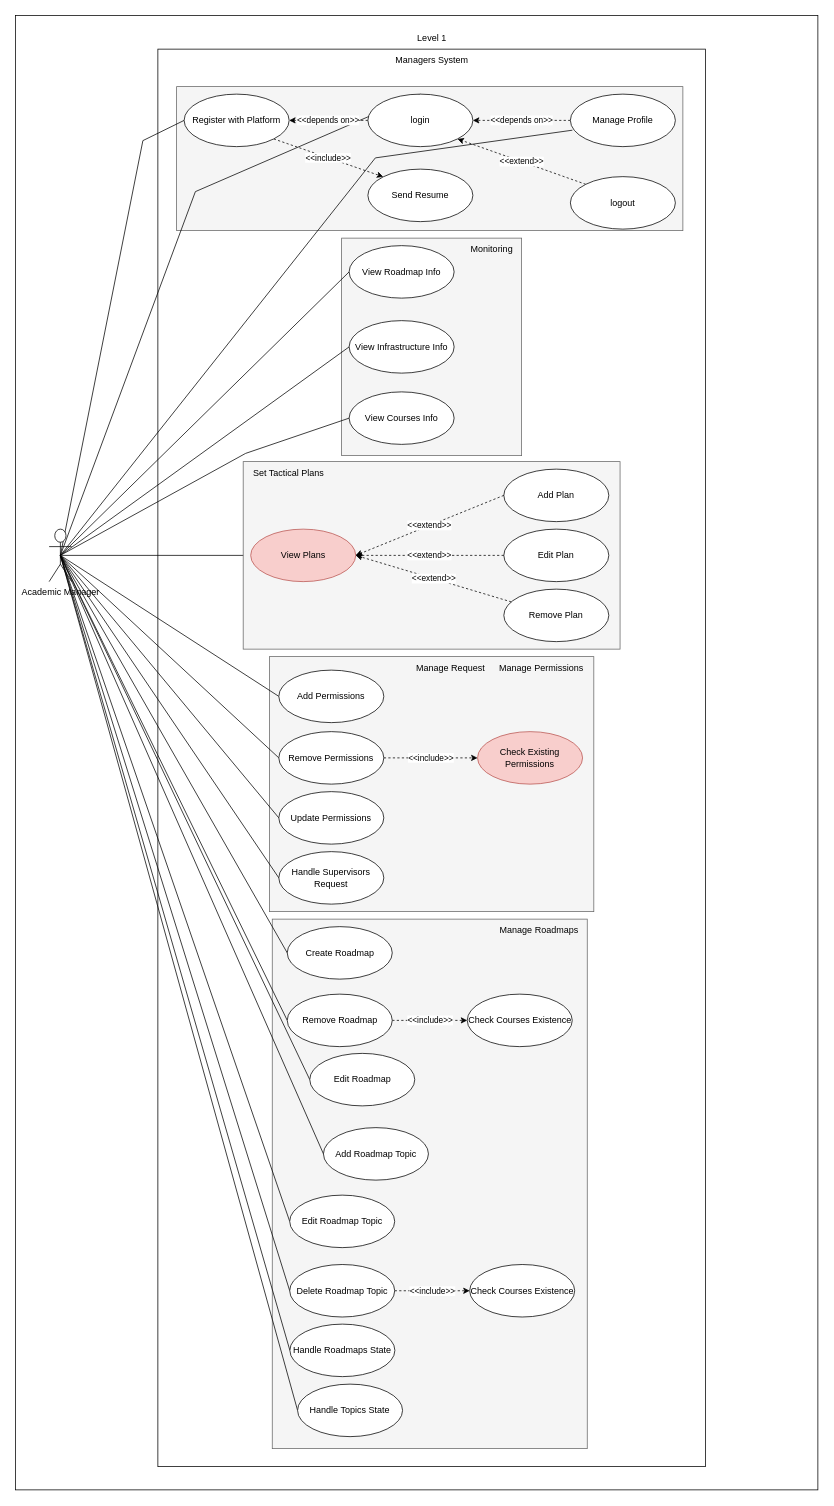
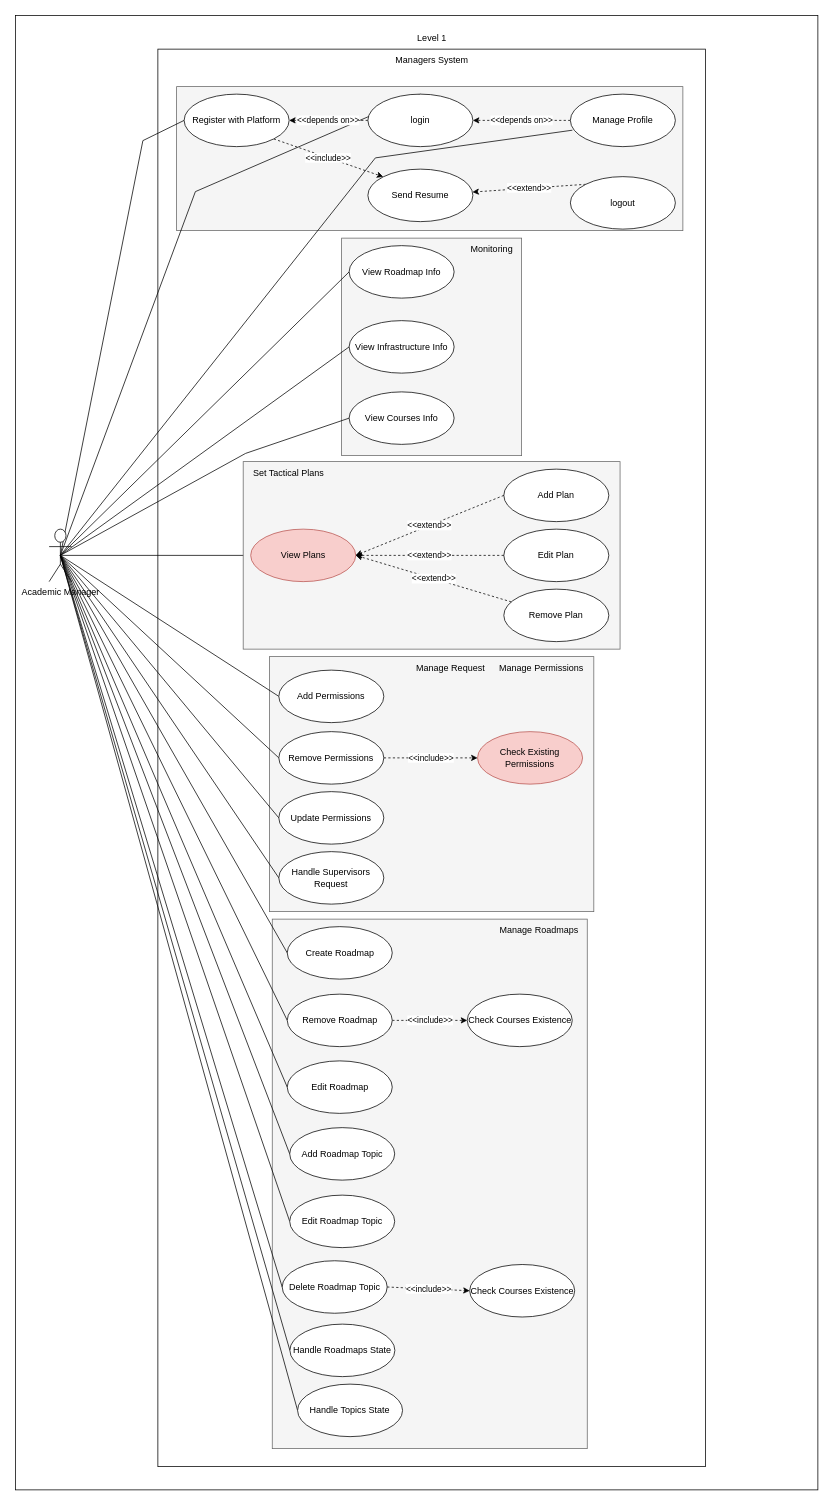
edge "logout" -> "login": now "logout" -> "Send Resume"
node "Edit Roadmap": moved (362, 1080) -> (340, 1087)
node "Add Roadmap Topic": moved (376, 1154) -> (342, 1154)
node "Delete Roadmap Topic": moved (342, 1291) -> (335, 1287)
